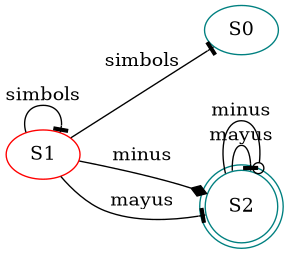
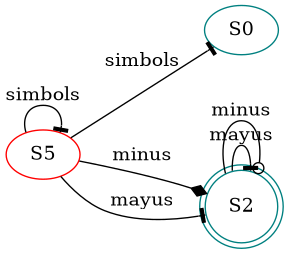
node "S1": label "S1" -> "S5"
